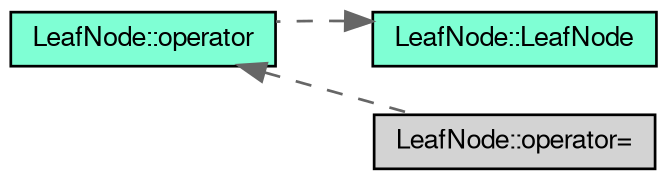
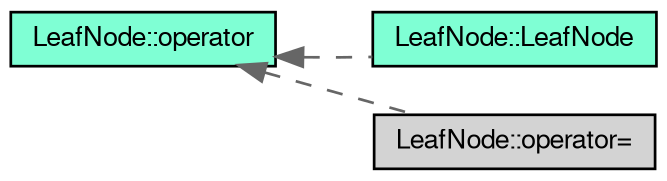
edge "LeafNode::operator" -> "LeafNode::LeafNode": reversed
